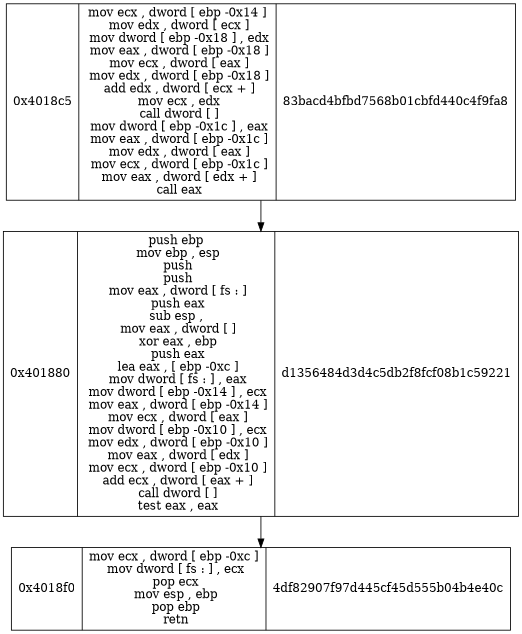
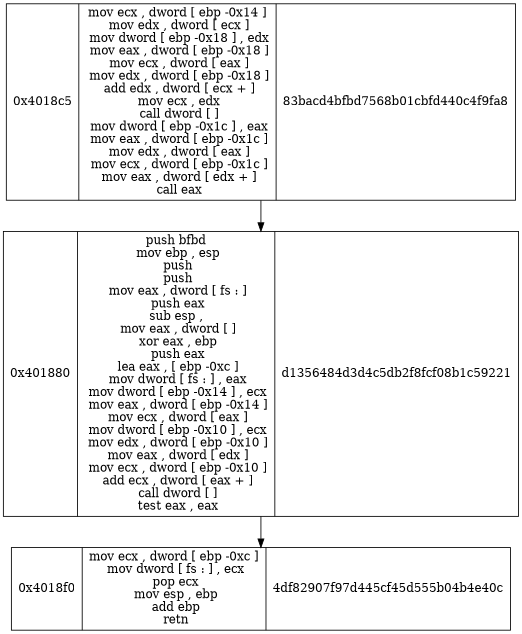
node "0x401880": text "push ebp" -> "push bfbd"
node "0x4018f0": text "pop ebp" -> "add ebp"
